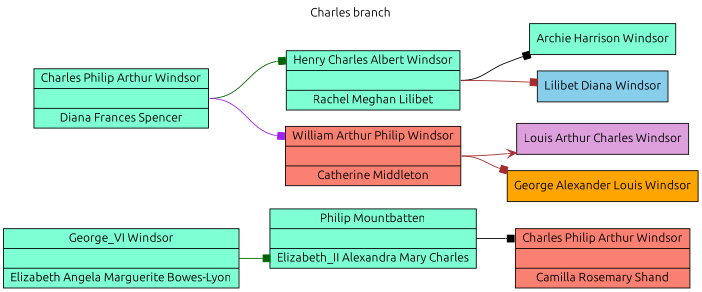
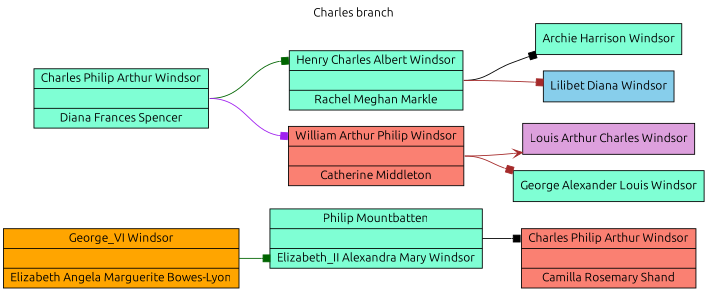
node "Henry Charles Albert Windsor": text "Rachel Meghan Lilibet" -> "Rachel Meghan Markle"
node "George Alexander Louis Windsor": fillcolor orange -> aquamarine
node "George_VI Windsor": fillcolor aquamarine -> orange
node "Philip Mountbatten": text "Elizabeth_II Alexandra Mary Charles" -> "Elizabeth_II Alexandra Mary Windsor"
